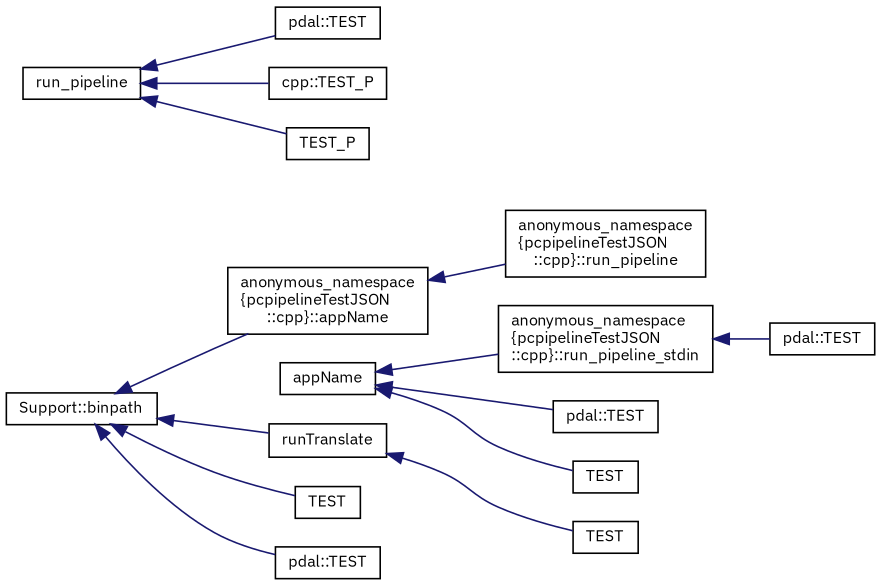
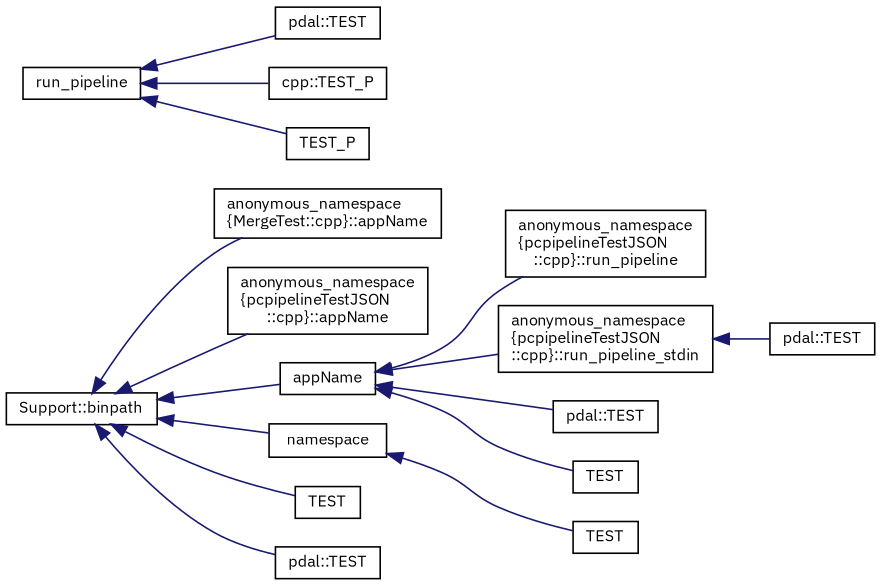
node "anonymous_namespace {MergeTest::cpp}::appName": added
edge "anonymous_namespace {pcpipelineTestJSON ::cpp}::run_pipeline" -> "anonymous_namespace {pcpipelineTestJSON ::cpp}::appName": now "anonymous_namespace {pcpipelineTestJSON ::cpp}::run_pipeline" -> "appName"
edge "appName" -> "Support::binpath": added
node "runTranslate": label "runTranslate" -> "namespace"
